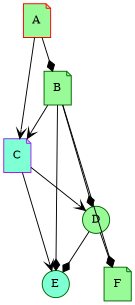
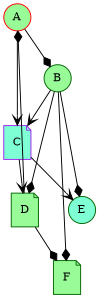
node "A": shape note -> circle
node "B": shape note -> circle
node "D": shape circle -> note
edge "D" -> "E": now "D" -> "A"
